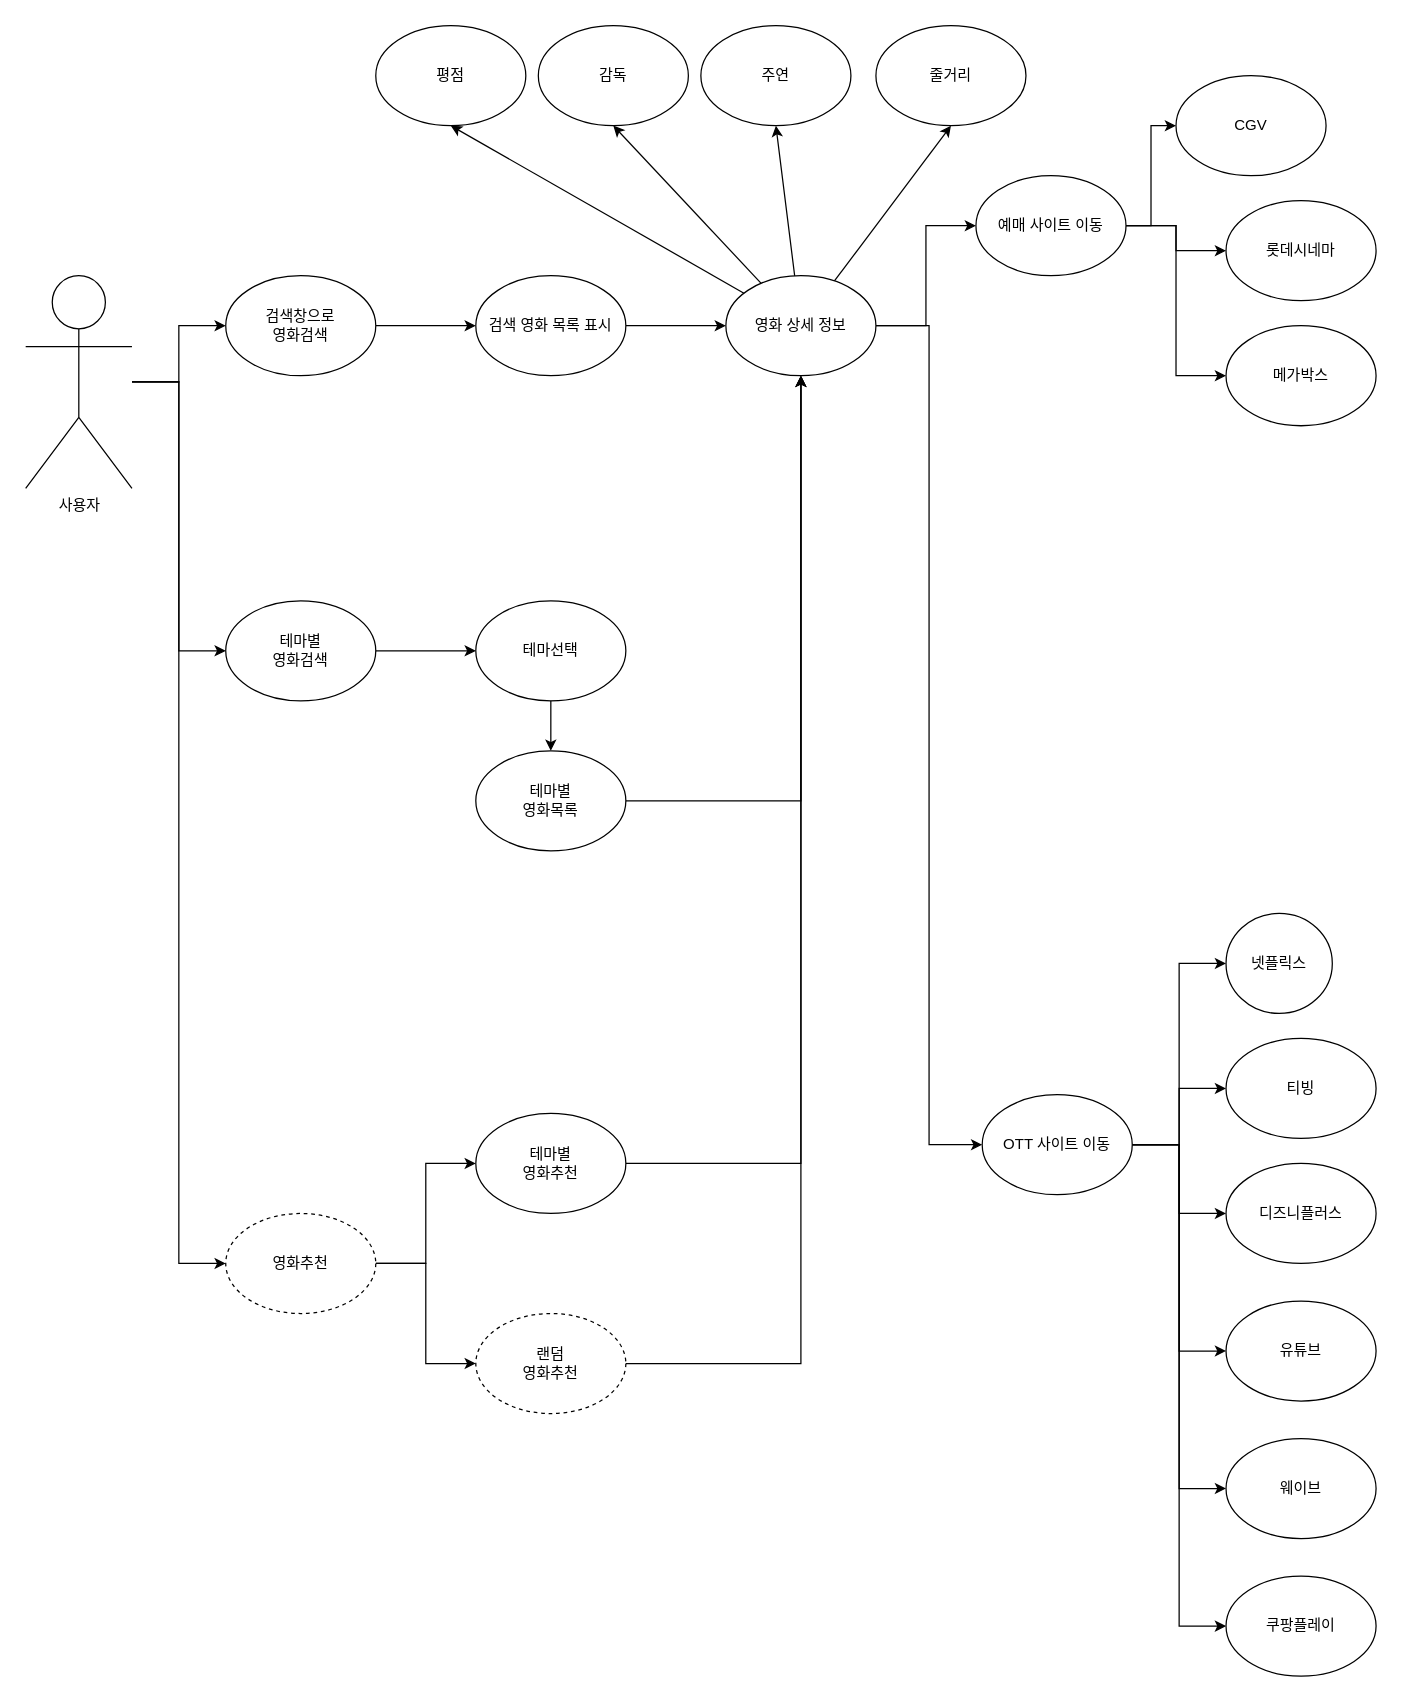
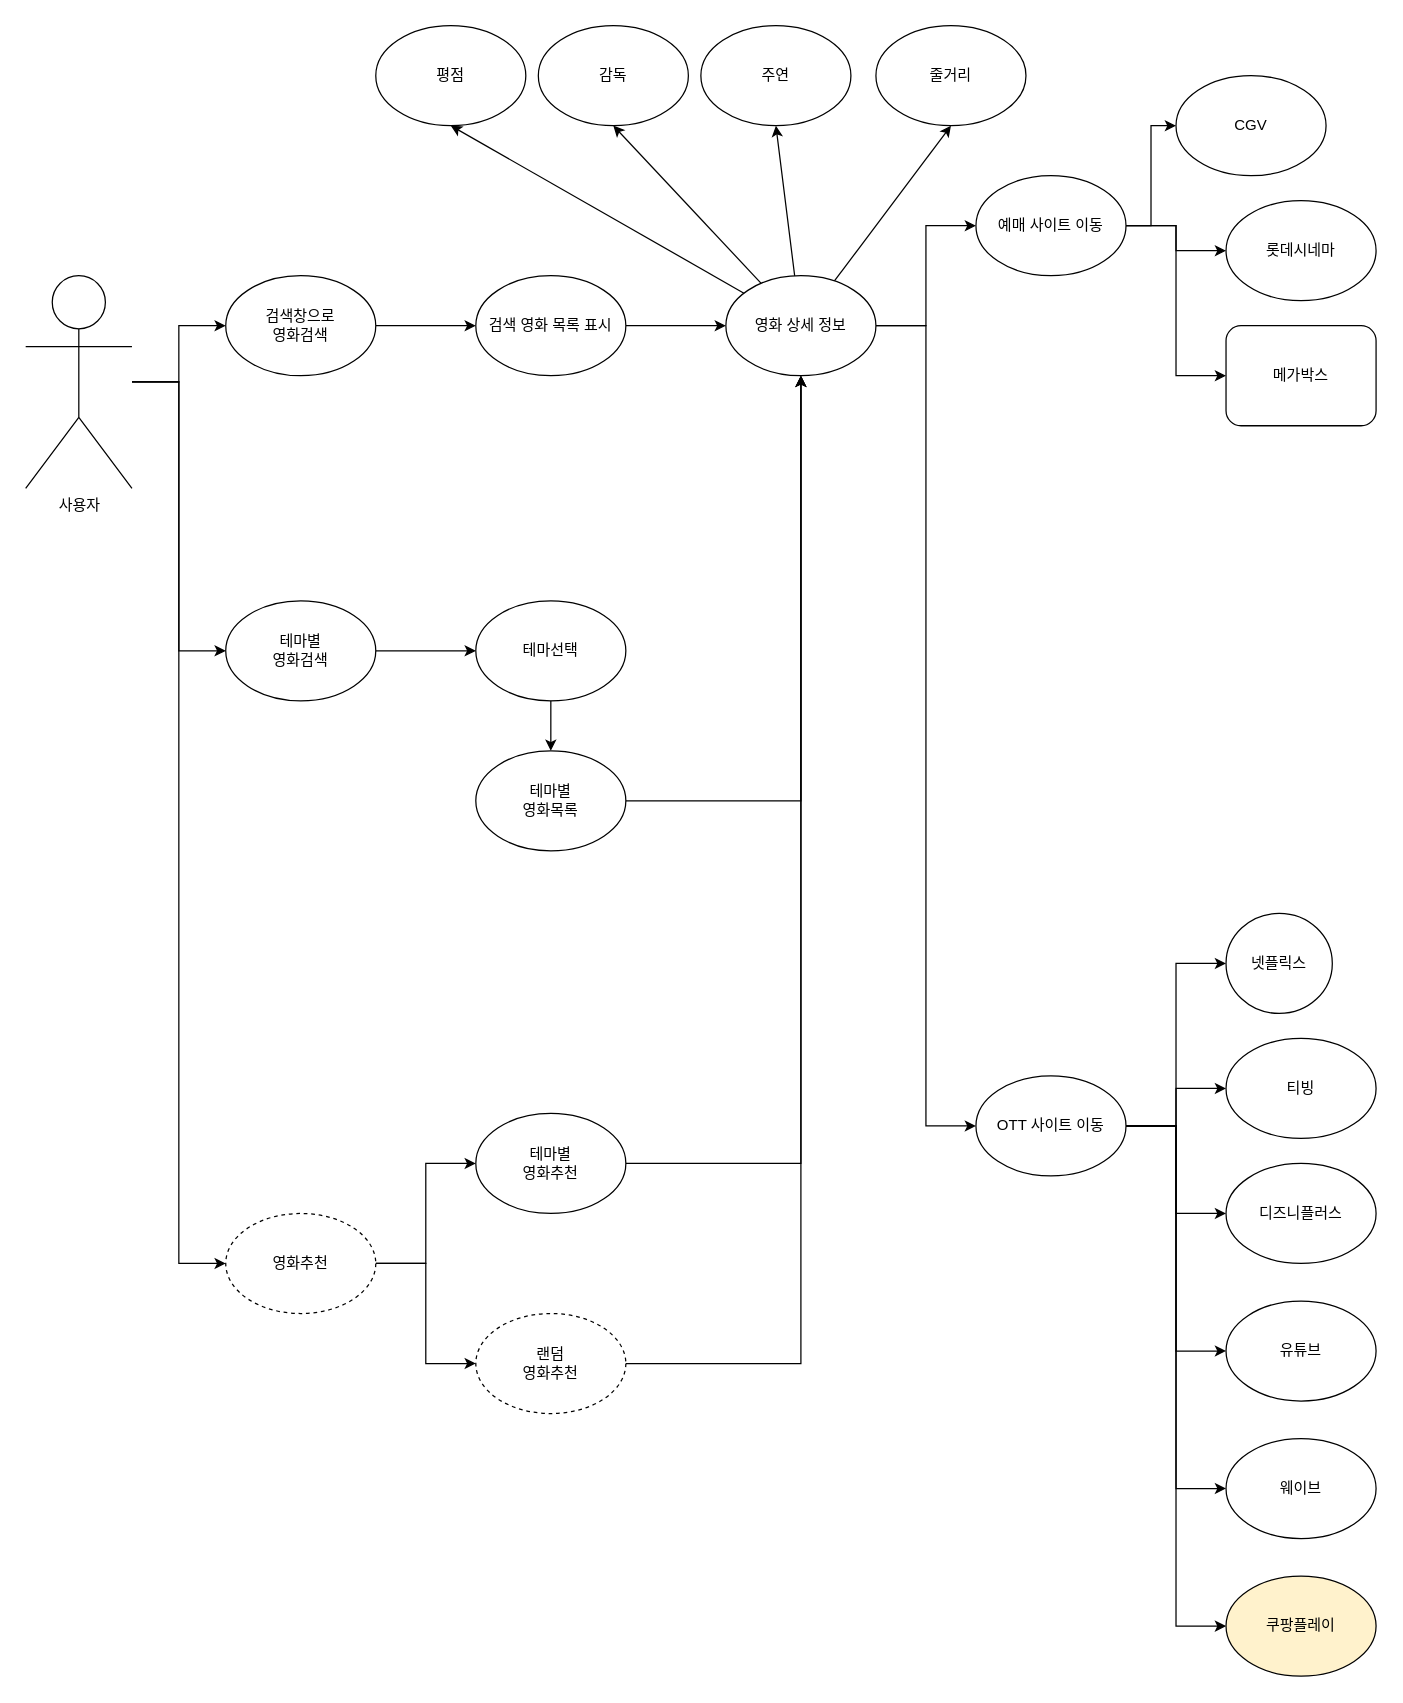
node "메가박스": shape ellipse -> rounded rectangle
node "OTT 사이트 이동": moved (1057, 1144) -> (1051, 1126)
node "쿠팡플레이": fillcolor #ffffff -> #fff2cc
